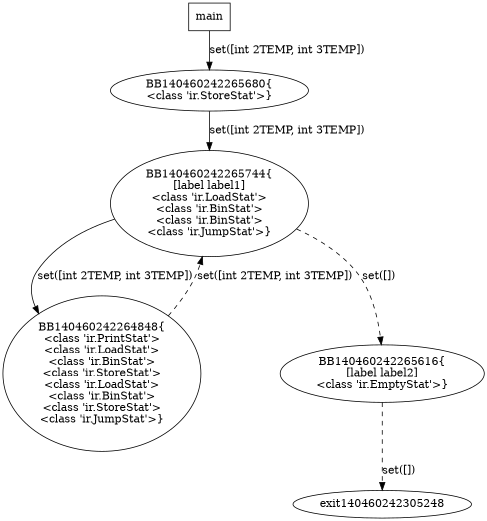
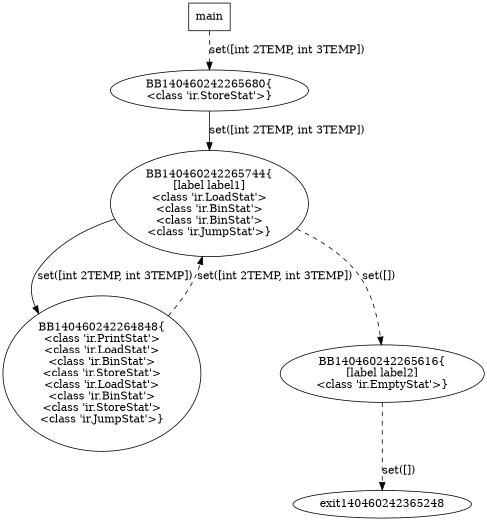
edge "main" -> "BB140460242265680{ <class 'ir.StoreStat'>}": style solid -> dashed
node "exit140460242305248": label "exit140460242305248" -> "exit140460242365248"
